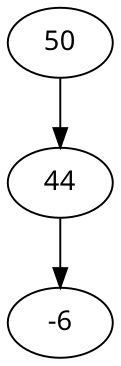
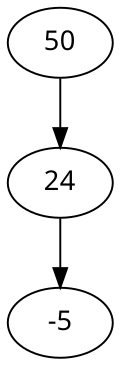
node "44": label "44" -> "24"
node "-6": label "-6" -> "-5"
